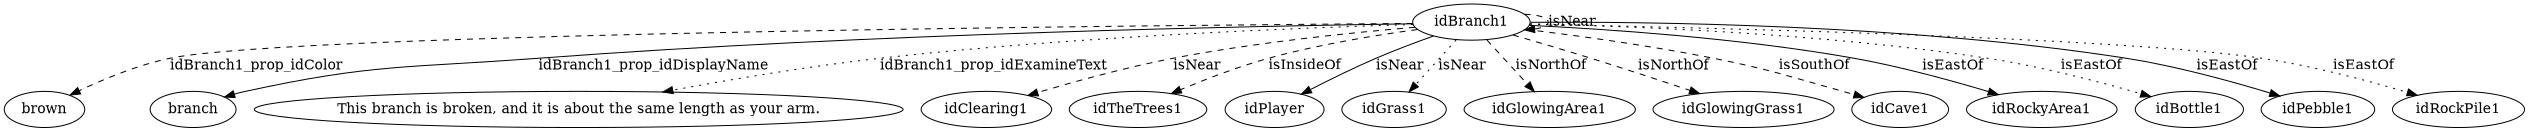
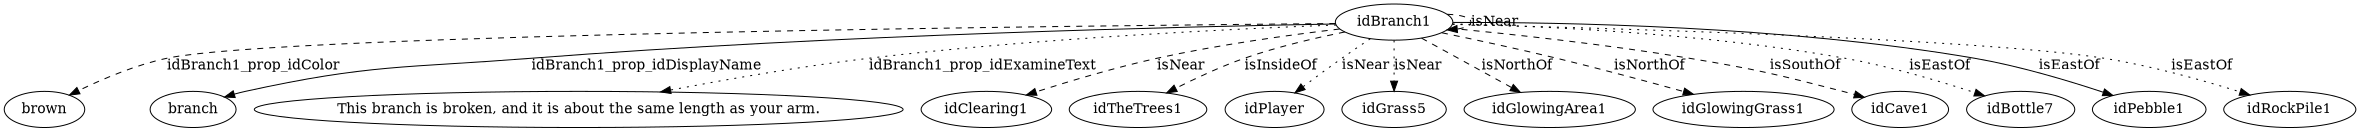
edge "idBranch1" -> "idPlayer": style solid -> dotted
node "idGrass1": label "idGrass1" -> "idGrass5"
node "idRockyArea1": removed
node "idBottle1": label "idBottle1" -> "idBottle7"
